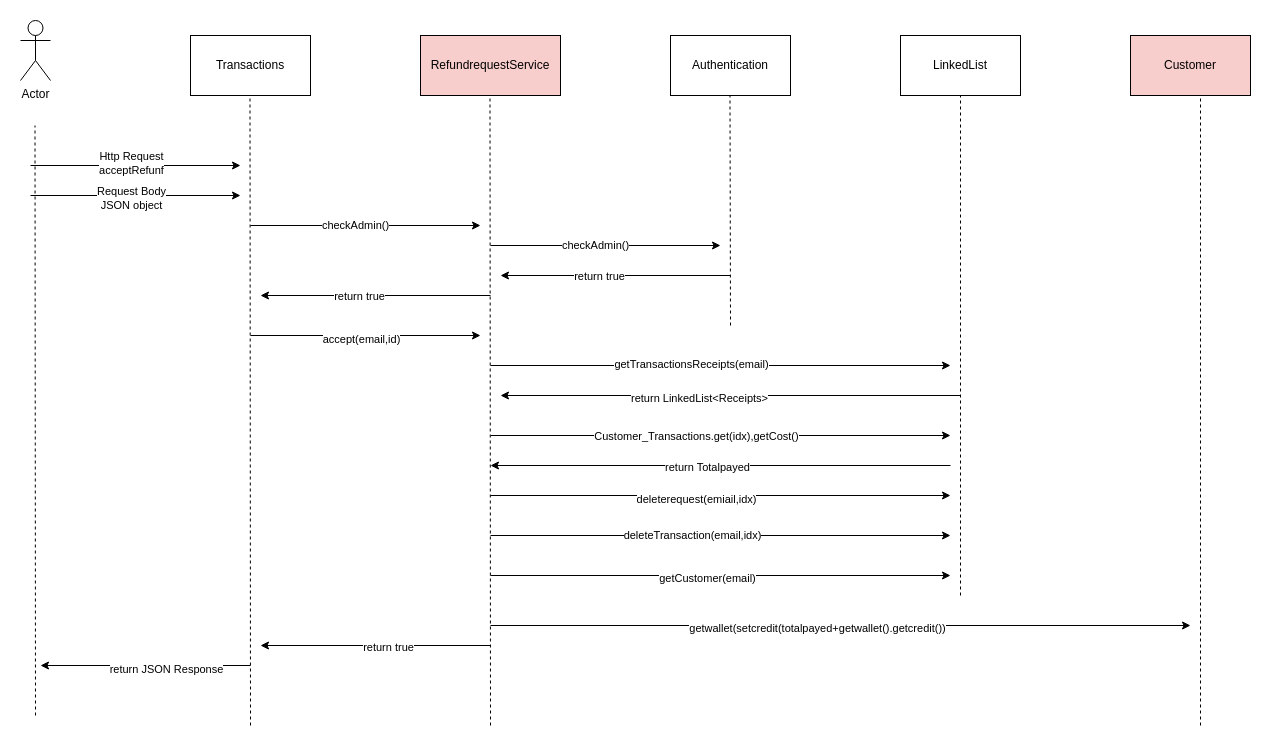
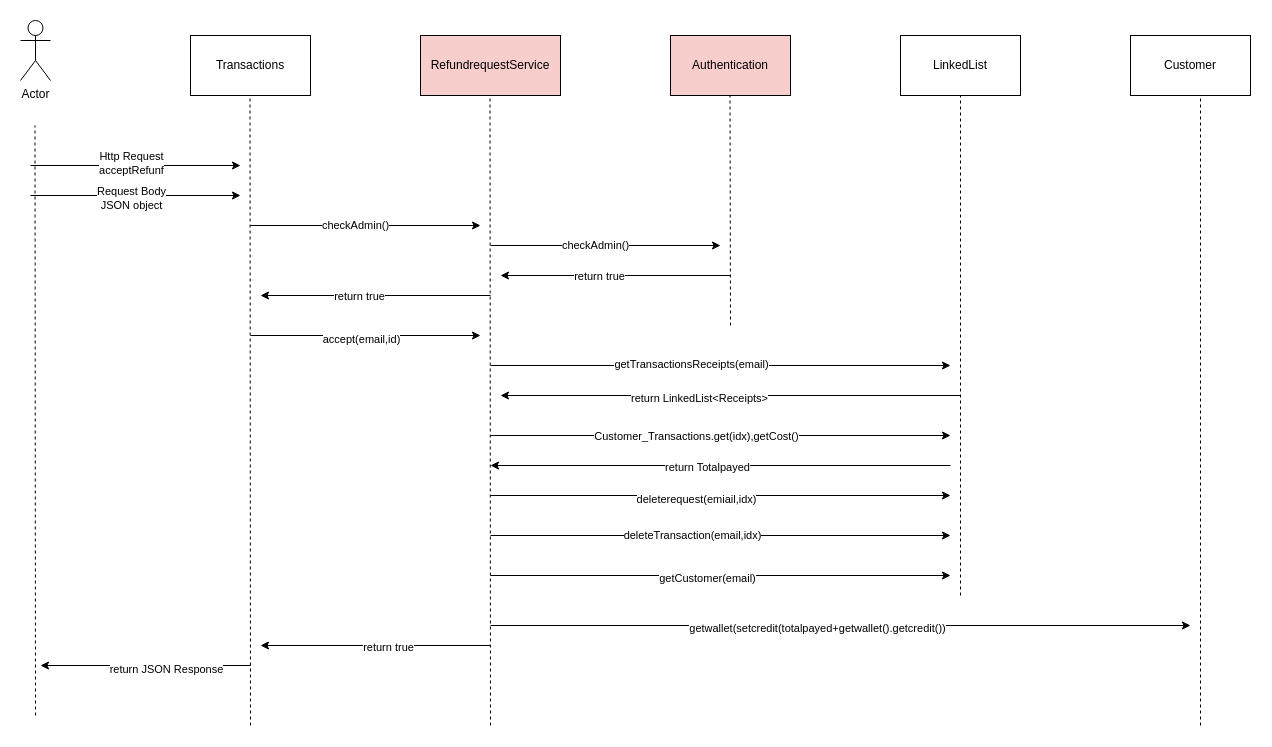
node "Authentication": fillcolor #ffffff -> #f8cecc
node "Customer": fillcolor #f8cecc -> #ffffff
